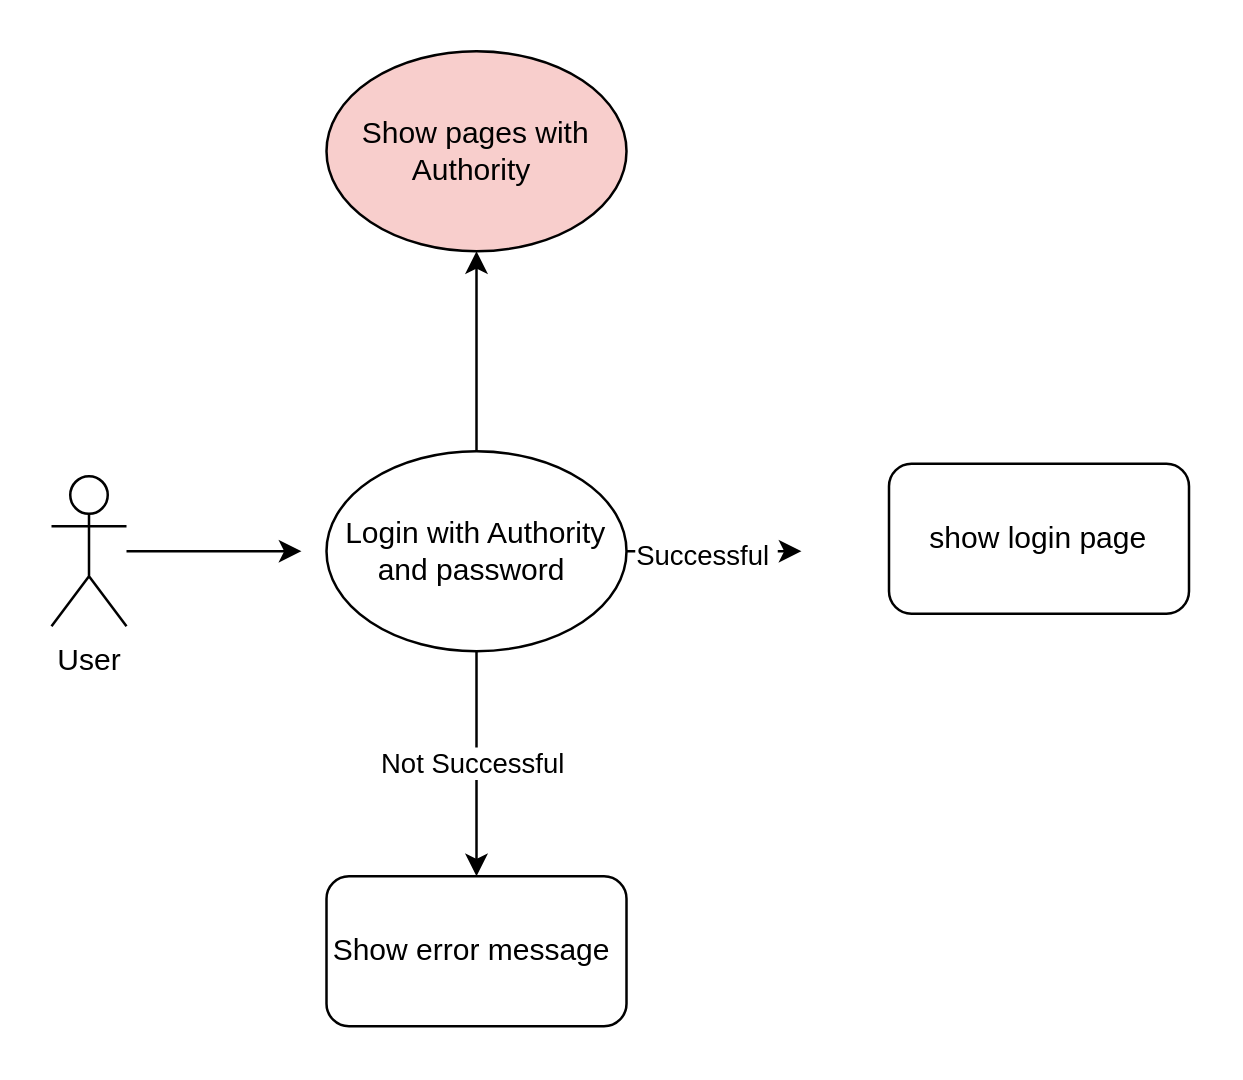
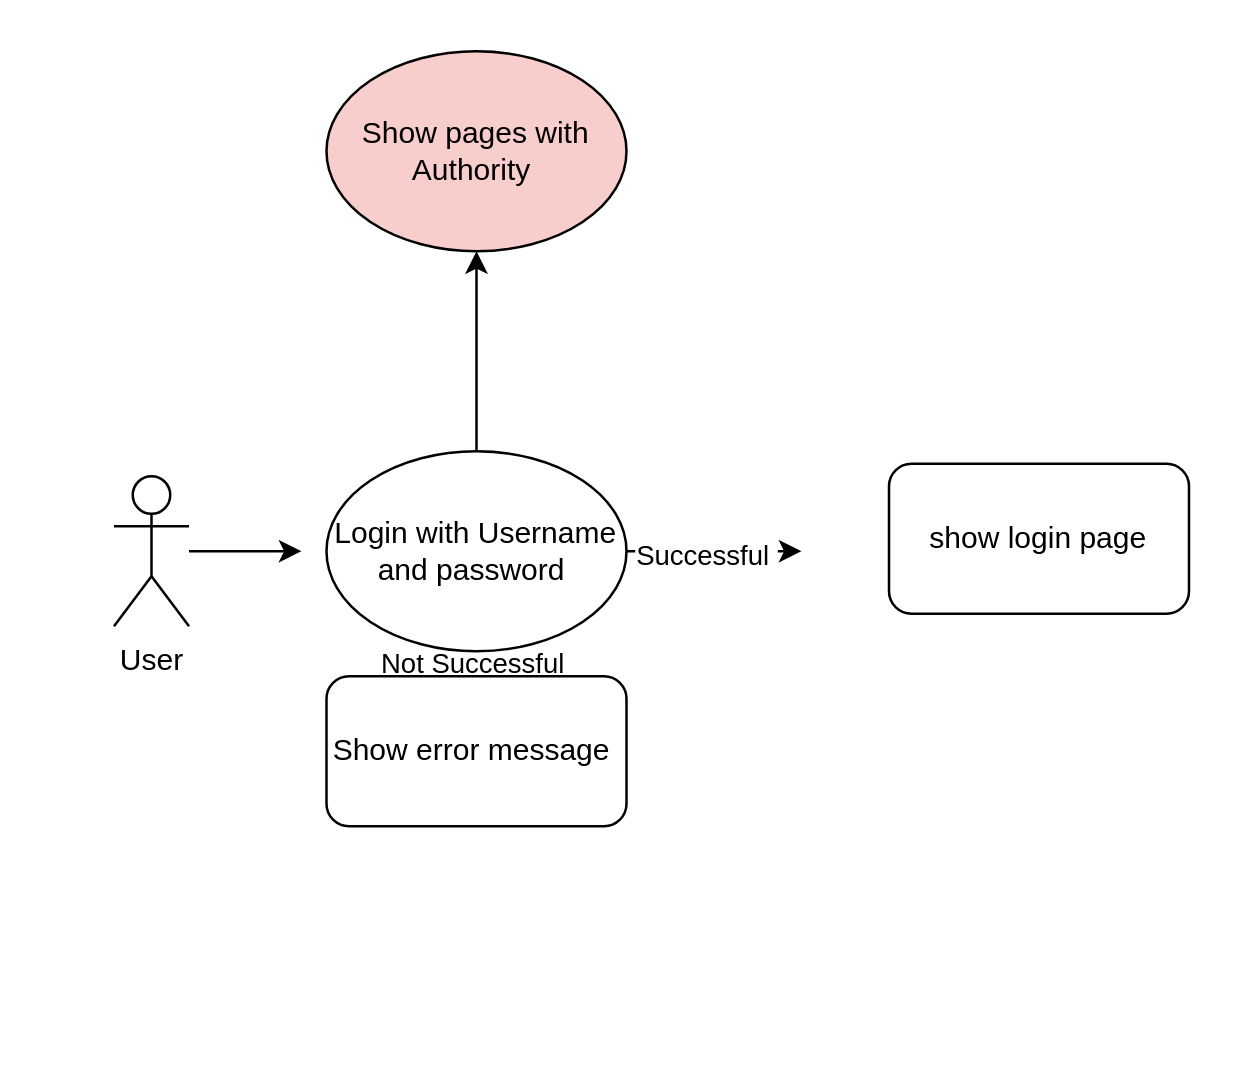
node "User": moved (89, 551) -> (151, 551)
node "Login with Authority and password": label "Login with Authority and password" -> "Login with Username and password"
node "Show error message": moved (476, 951) -> (476, 751)
